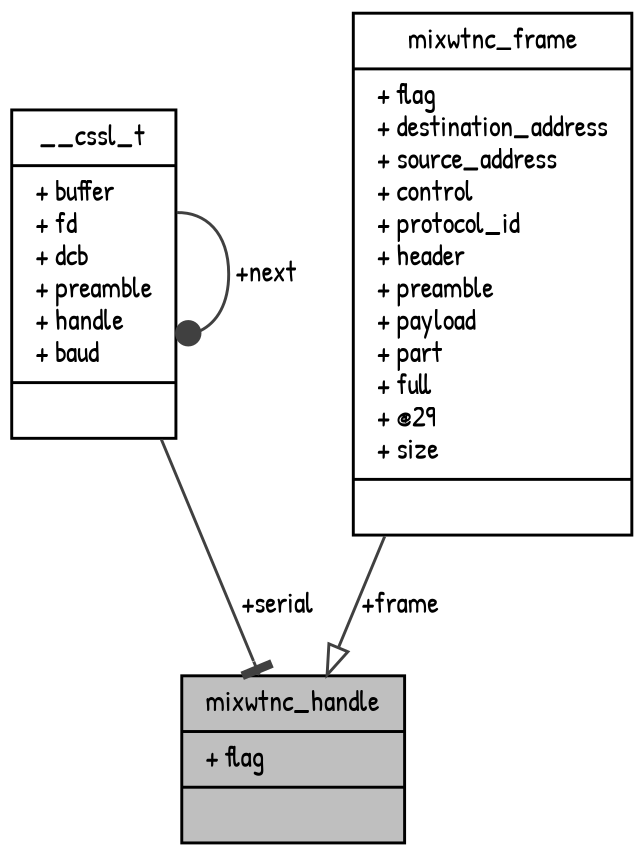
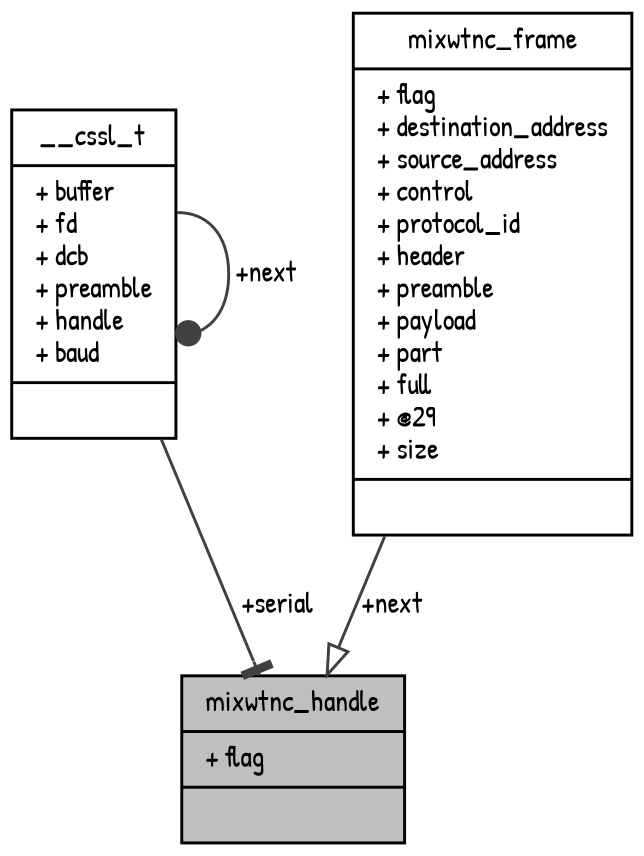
edge "mixwtnc_frame" -> "mixwtnc_handle": label " +frame" -> " +next"
